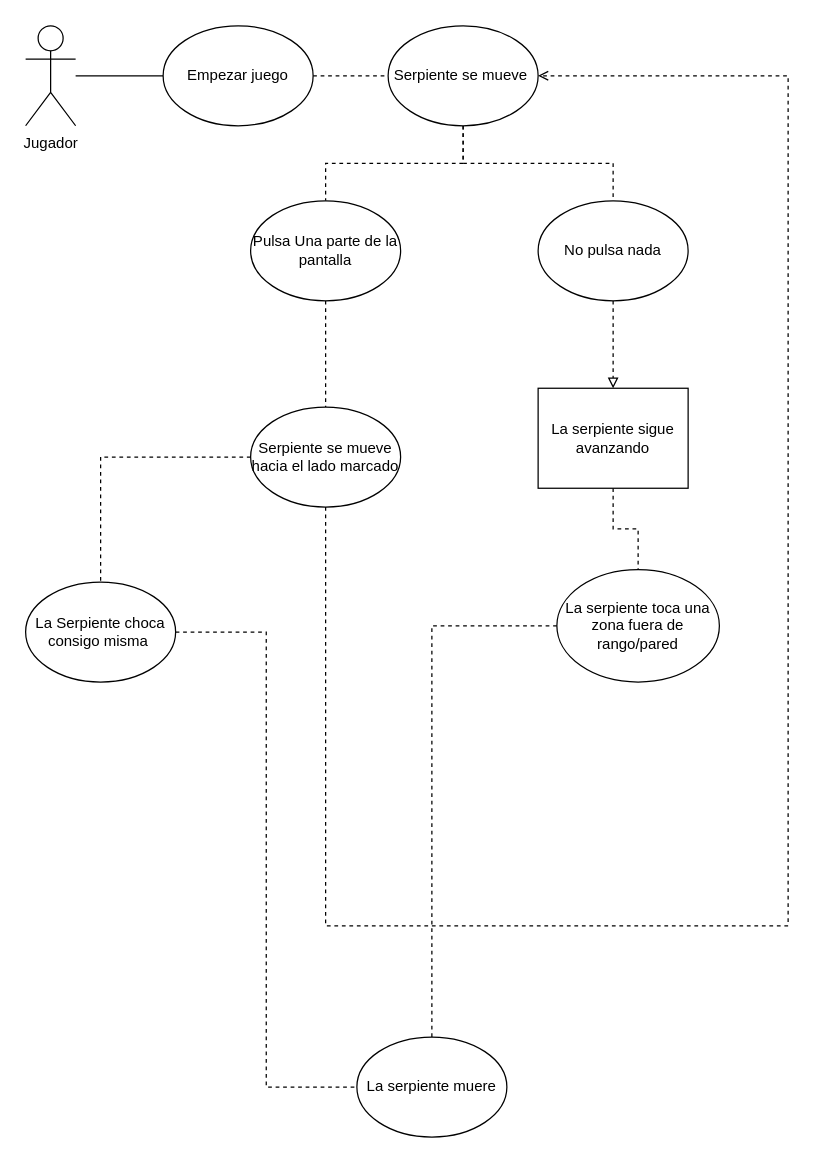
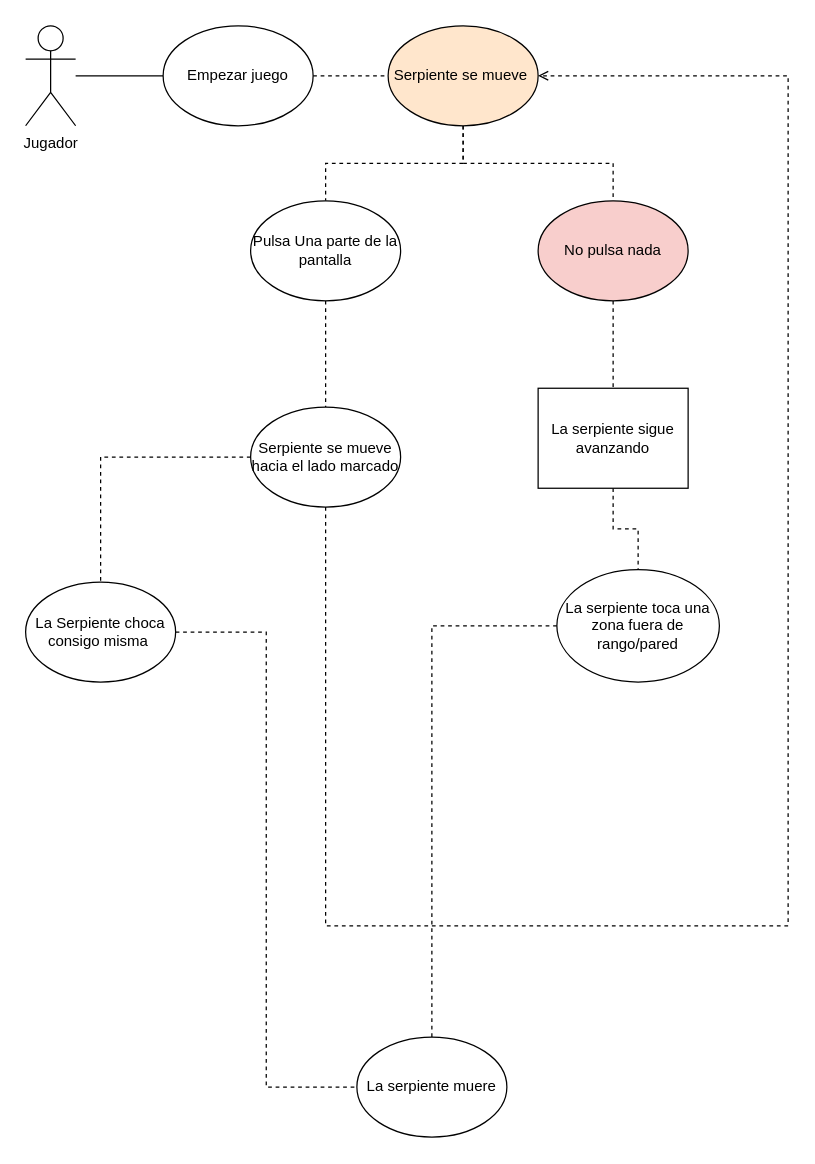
node "Serpiente se mueve": fillcolor #ffffff -> #ffe6cc
node "No pulsa nada": fillcolor #ffffff -> #f8cecc
edge "No pulsa nada" -> "La serpiente sigue avanzando": arrowhead block -> none
